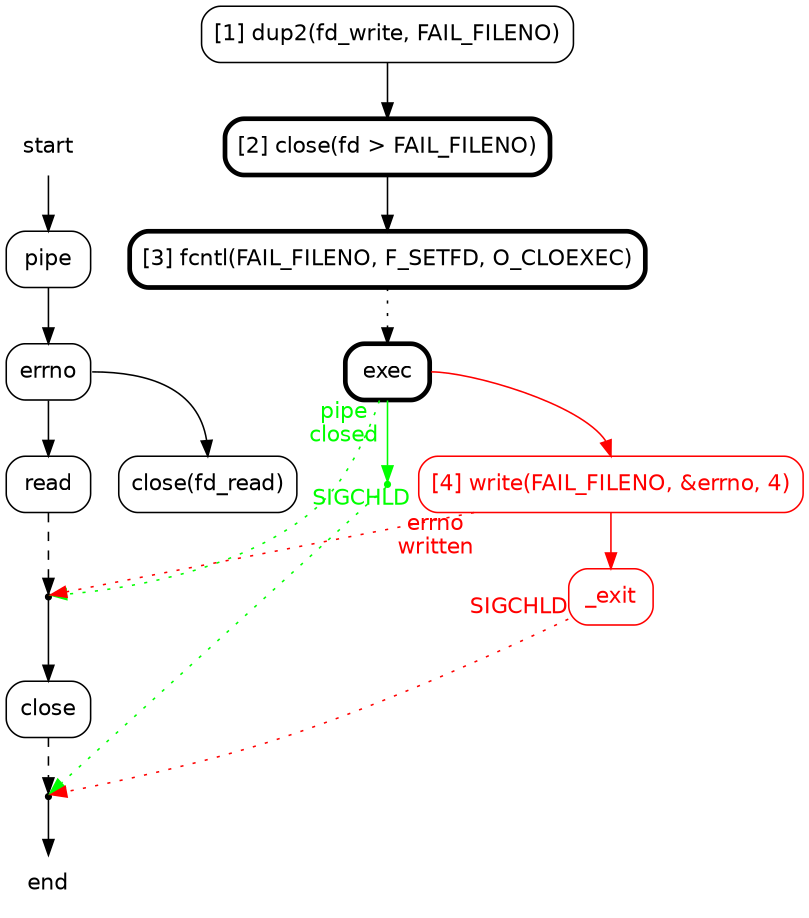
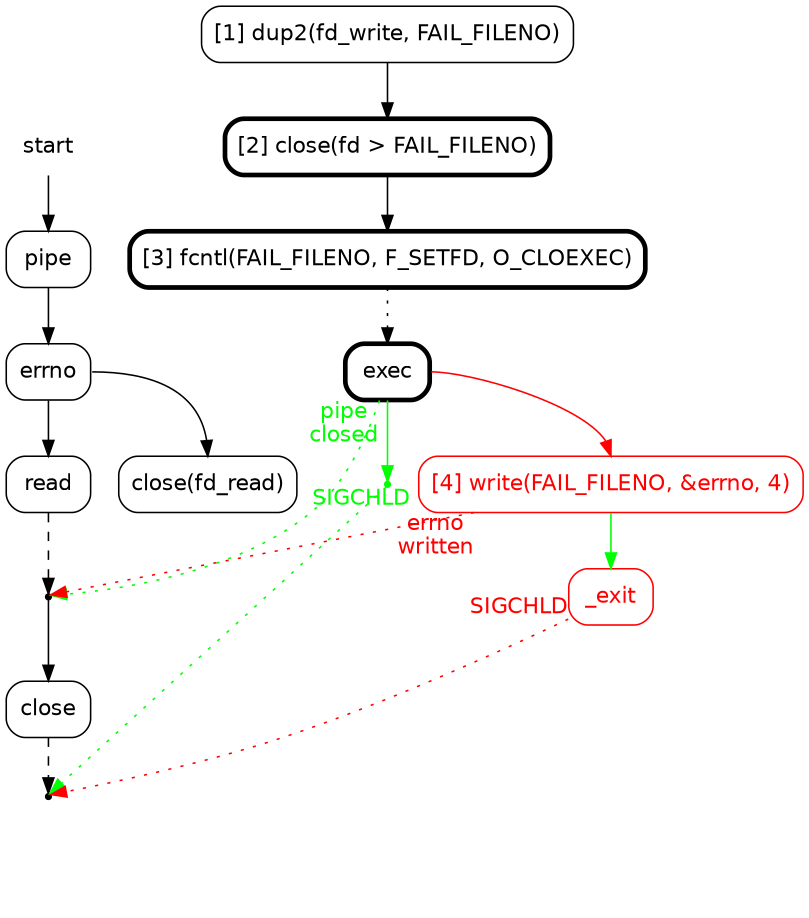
edge "[4] write(FAIL_FILENO, &errno, 4)" -> "_exit": color red -> green
node "end": removed
